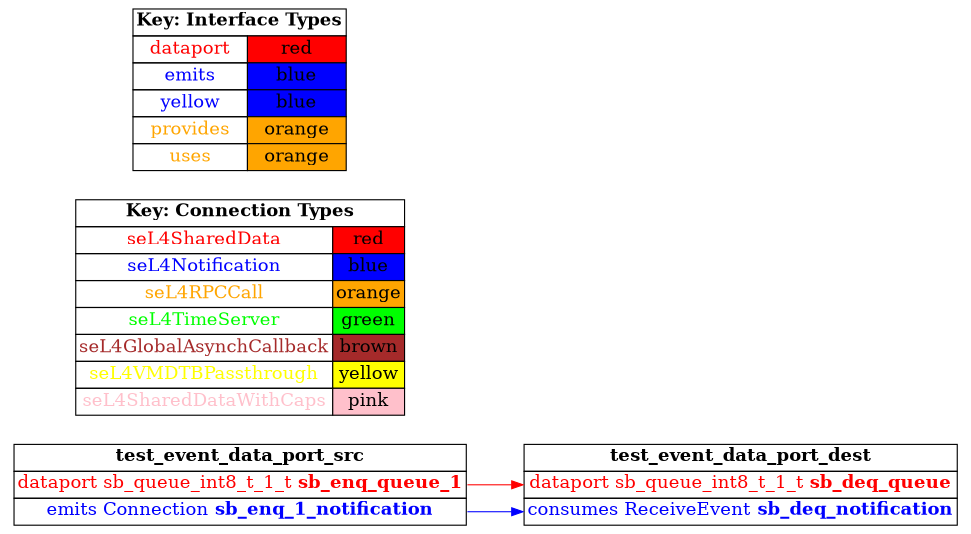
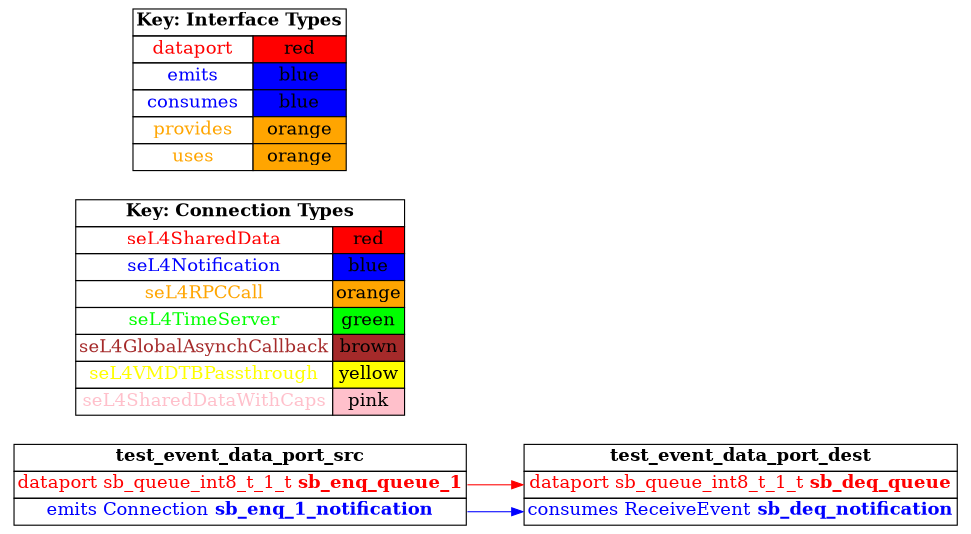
node "Key: Interface Types": text "yellow" -> "consumes"
